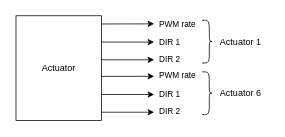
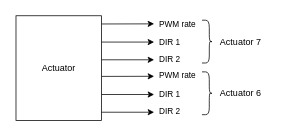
node "Actuator 1": label "Actuator 1" -> "Actuator 7"
